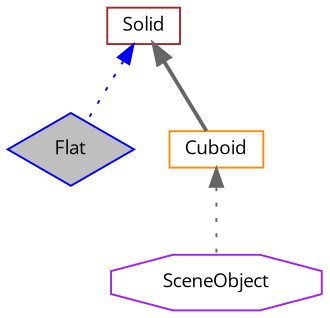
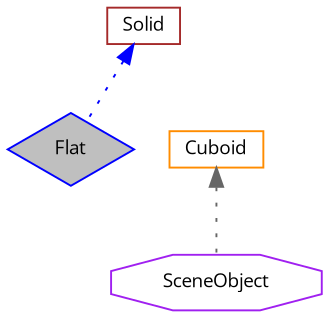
edge "Cuboid" -> "Solid": removed
